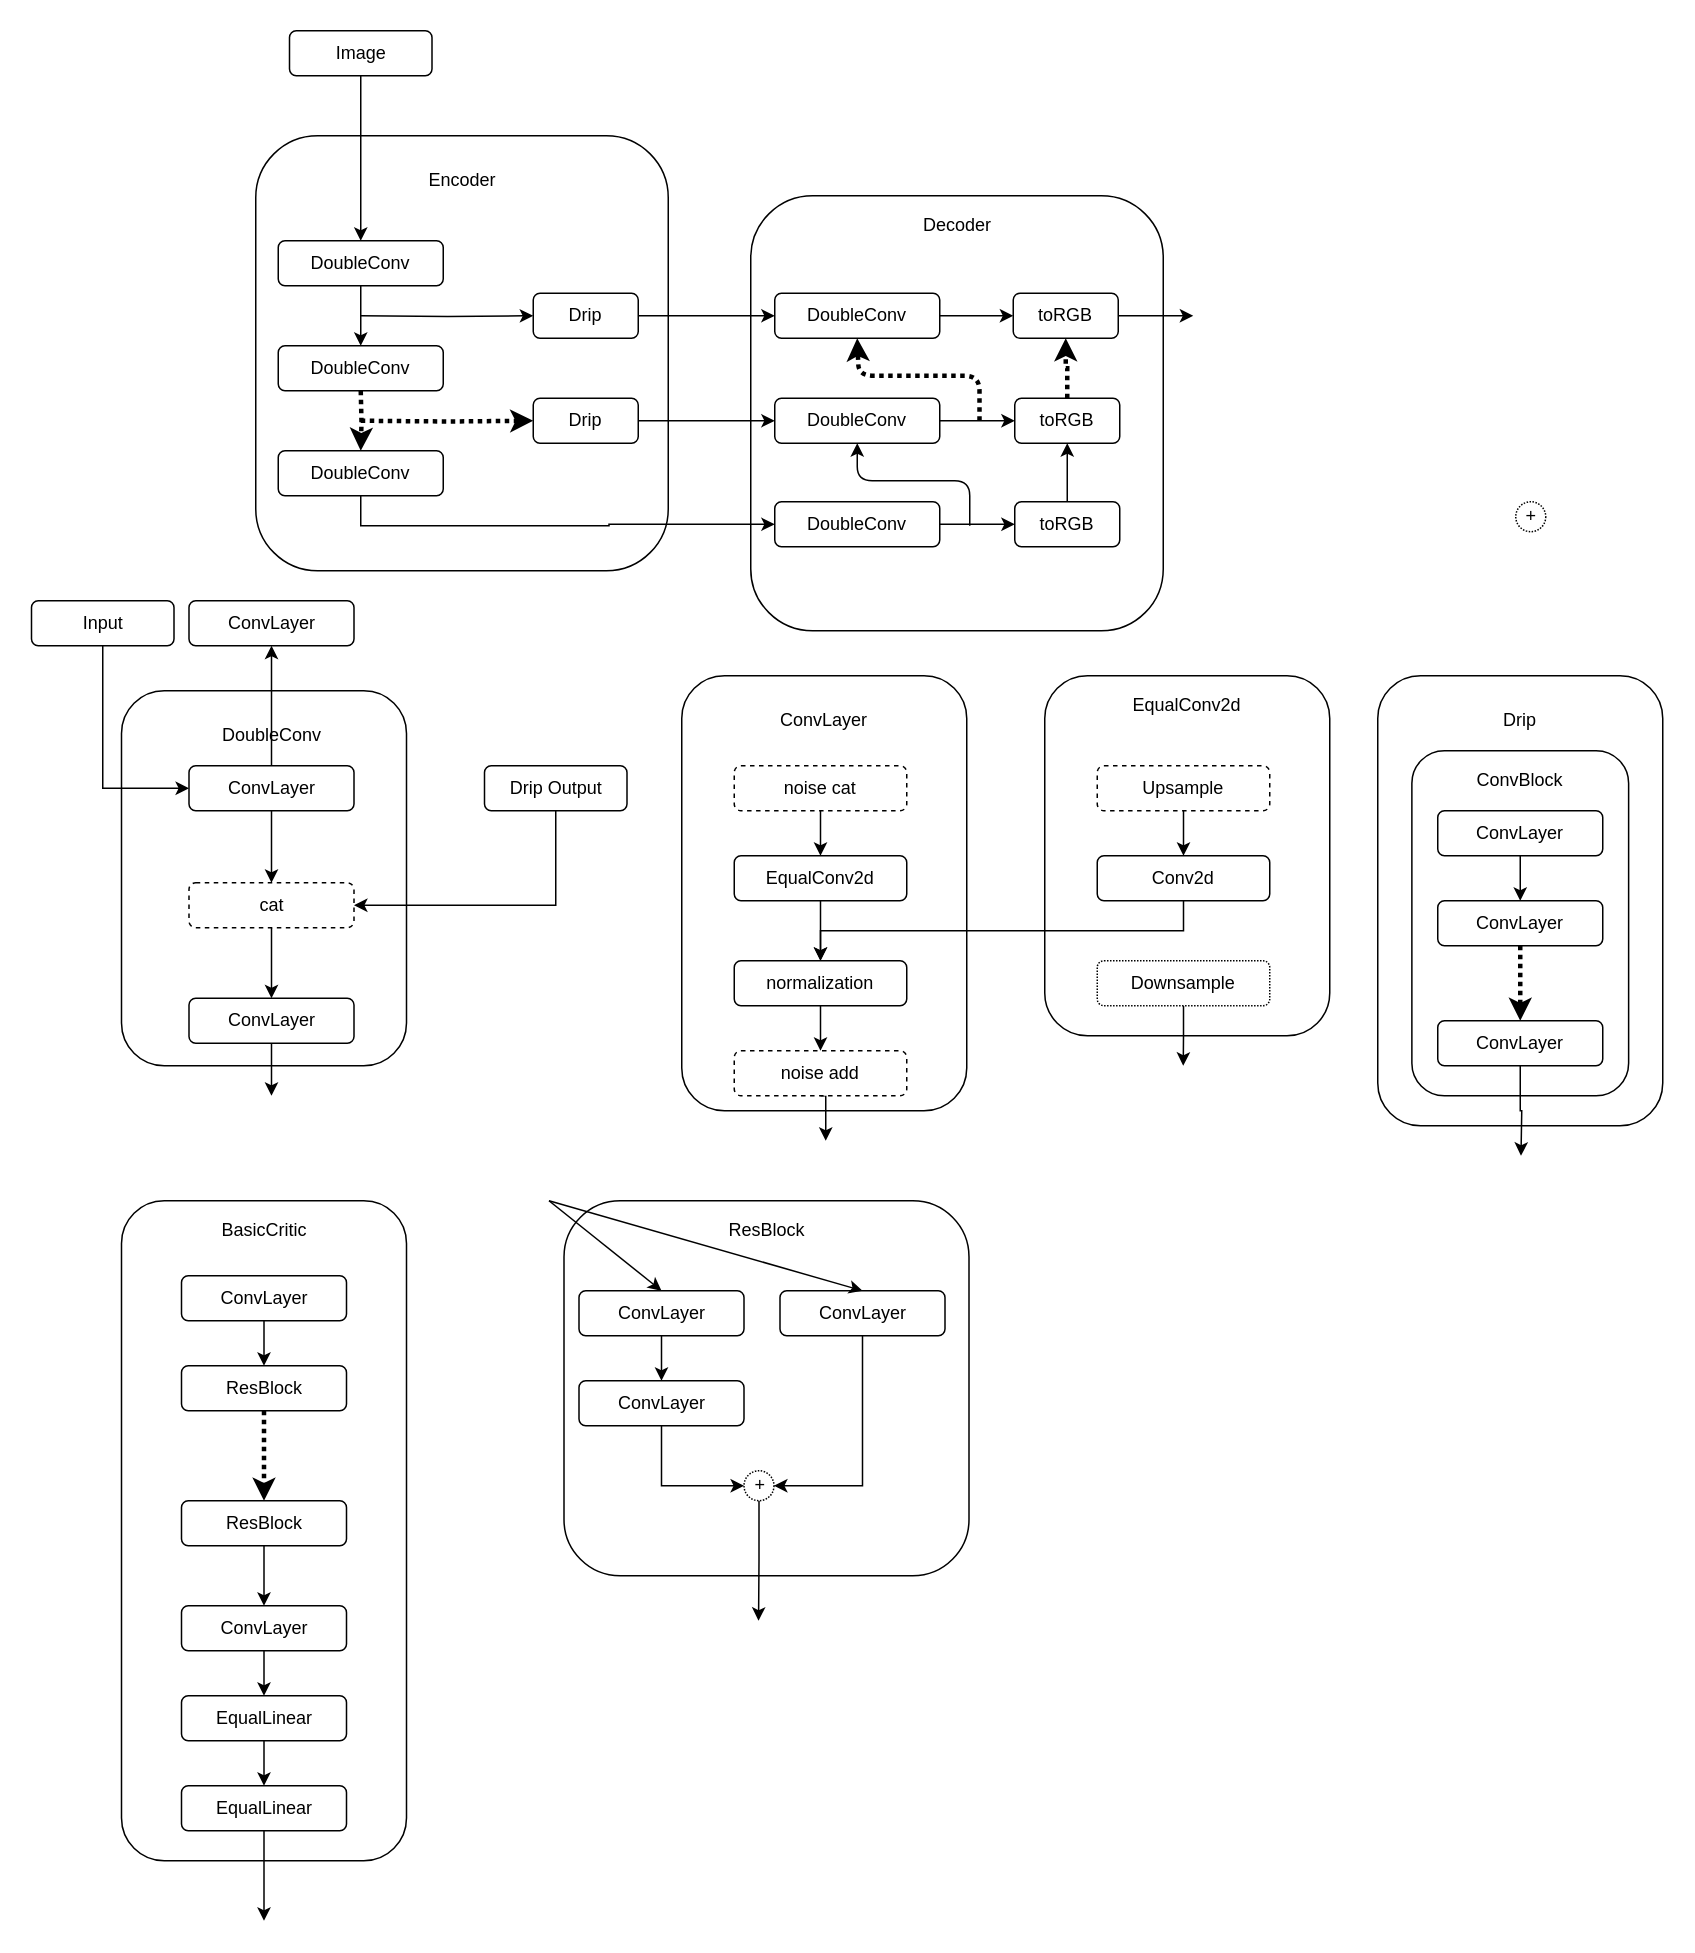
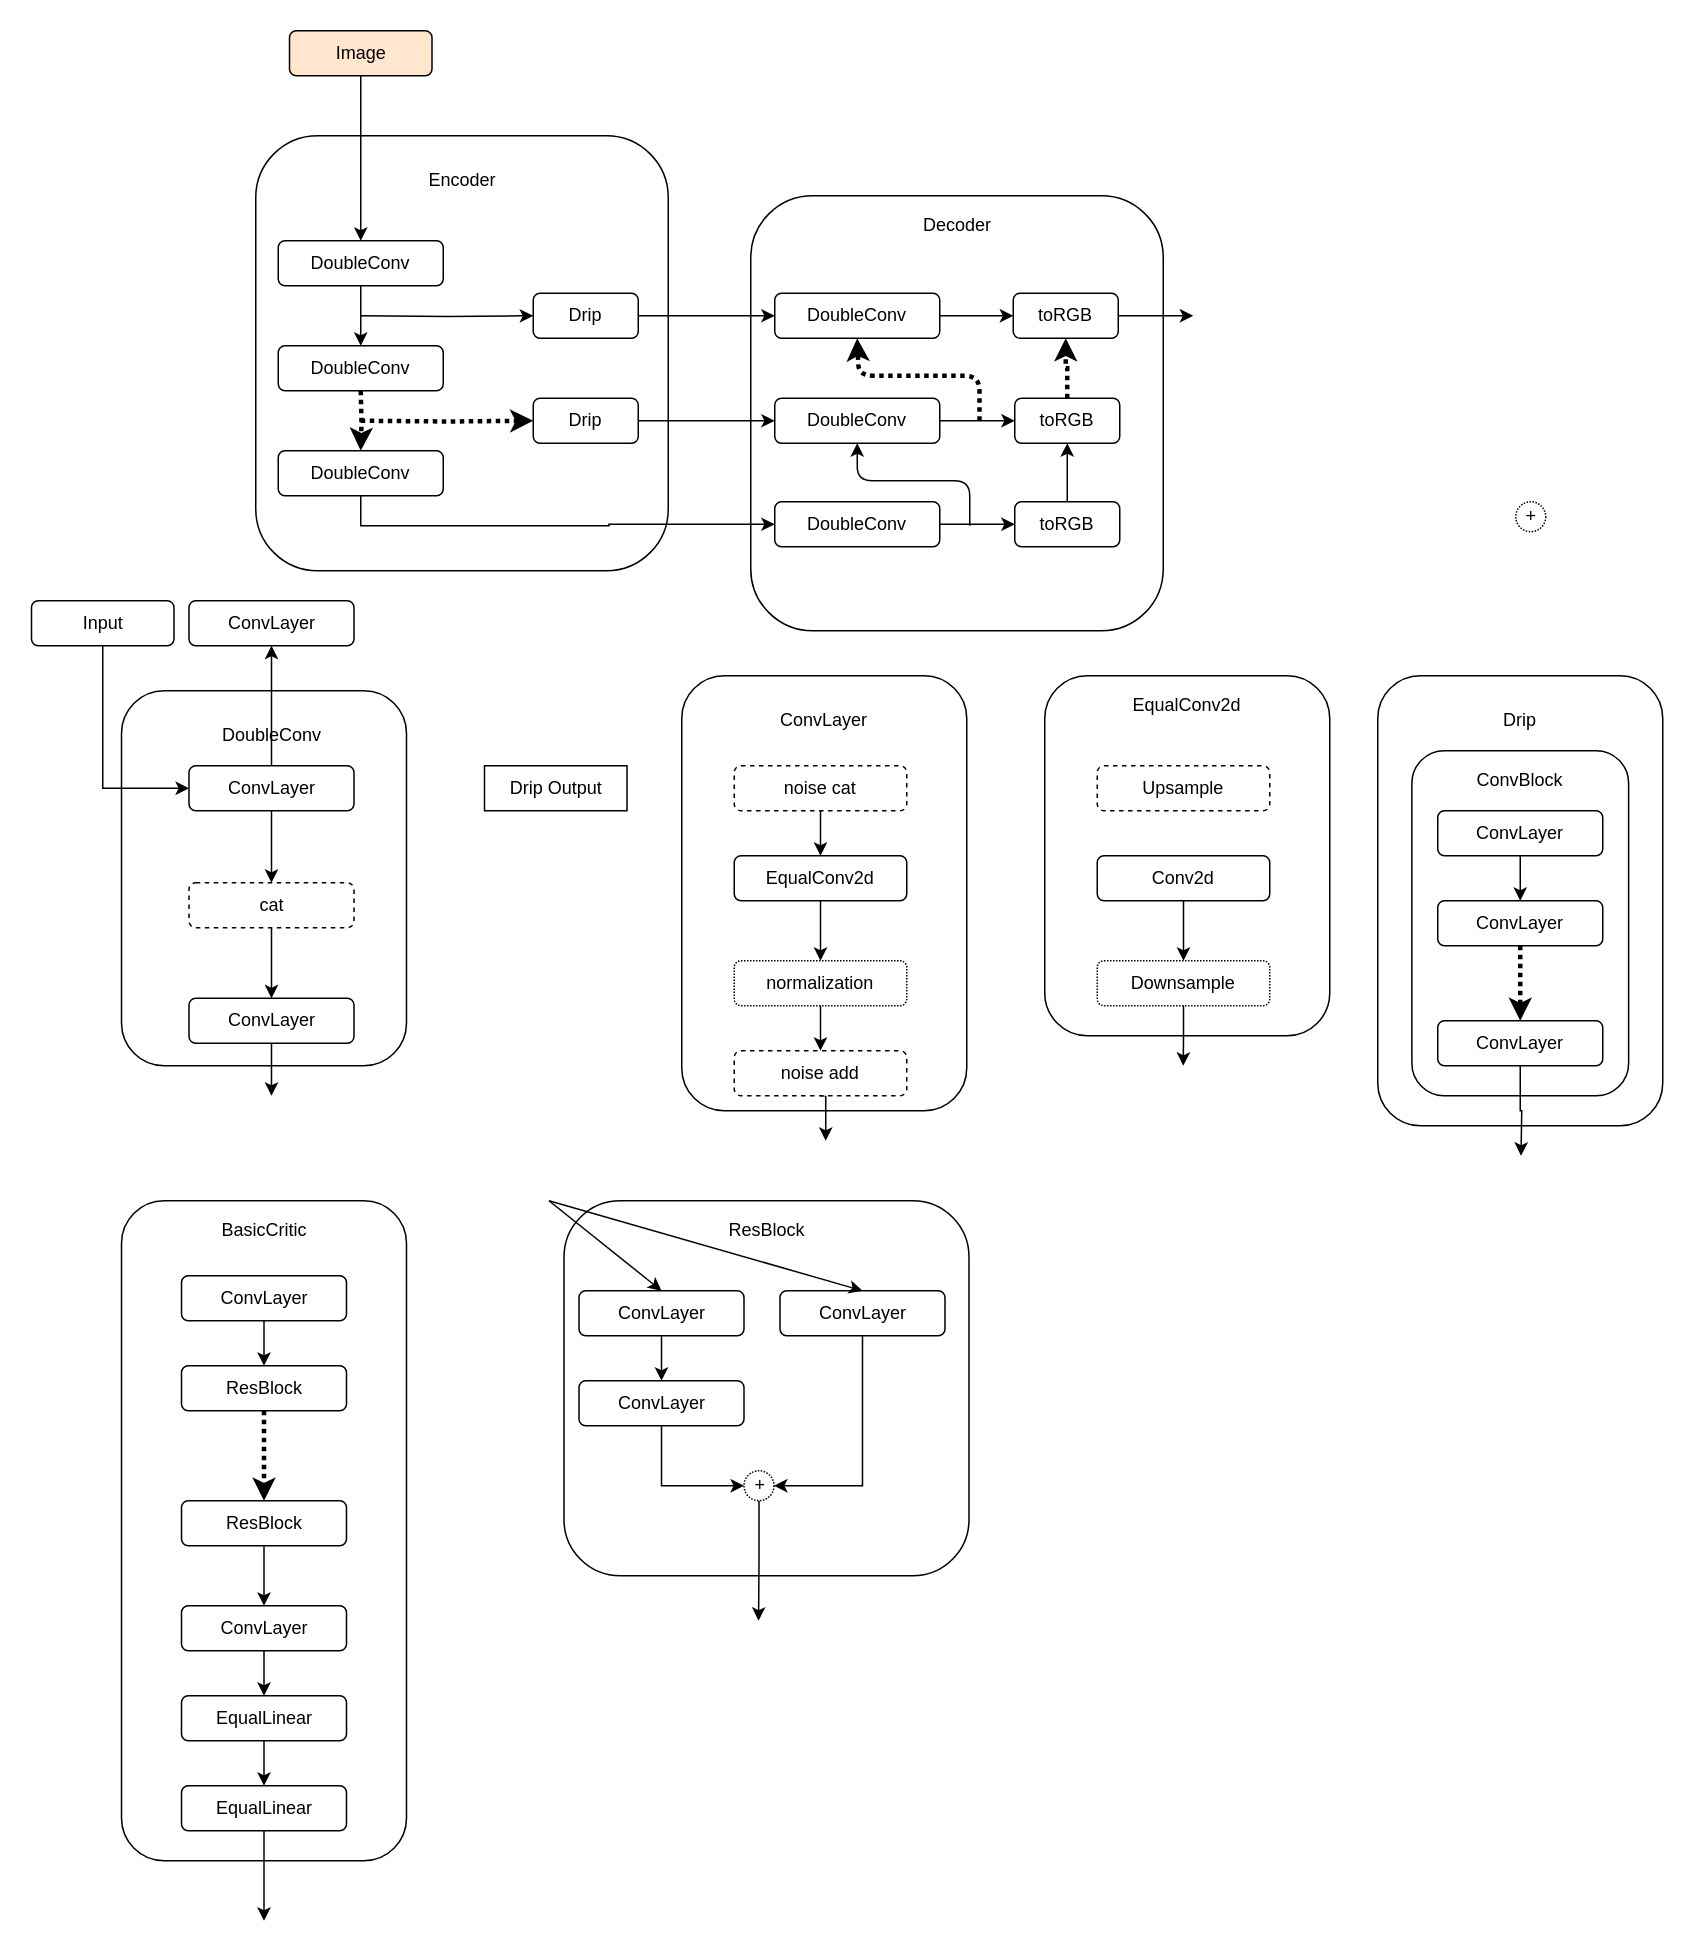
node "Image": fillcolor #ffffff -> #ffe6cc
node "Drip Output": shape rounded rectangle -> rectangle
edge "Upsample" -> "Conv2d": removed
edge "Drip Output" -> "cat": removed
edge "Conv2d" -> "normalization": now "Conv2d" -> "Downsample"
node "normalization": style solid -> dashed
